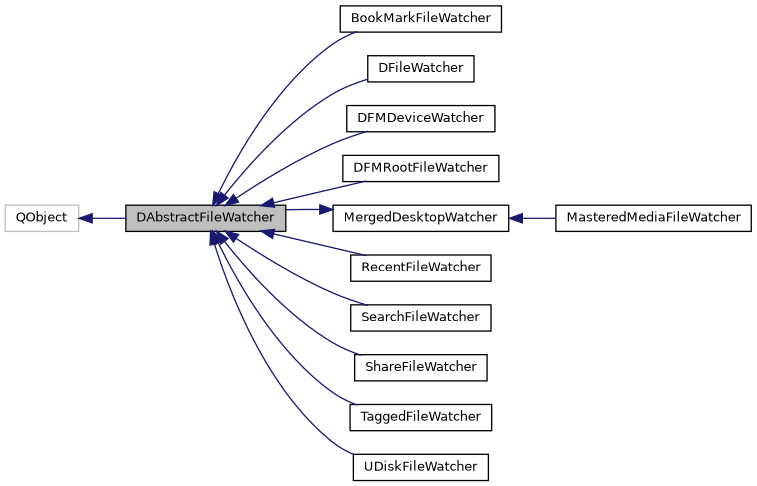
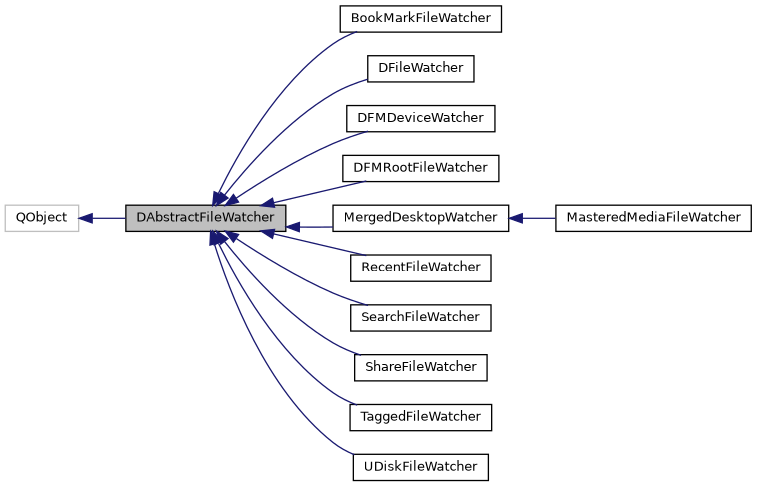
edge "DAbstractFileWatcher" -> "MergedDesktopWatcher": reversed
